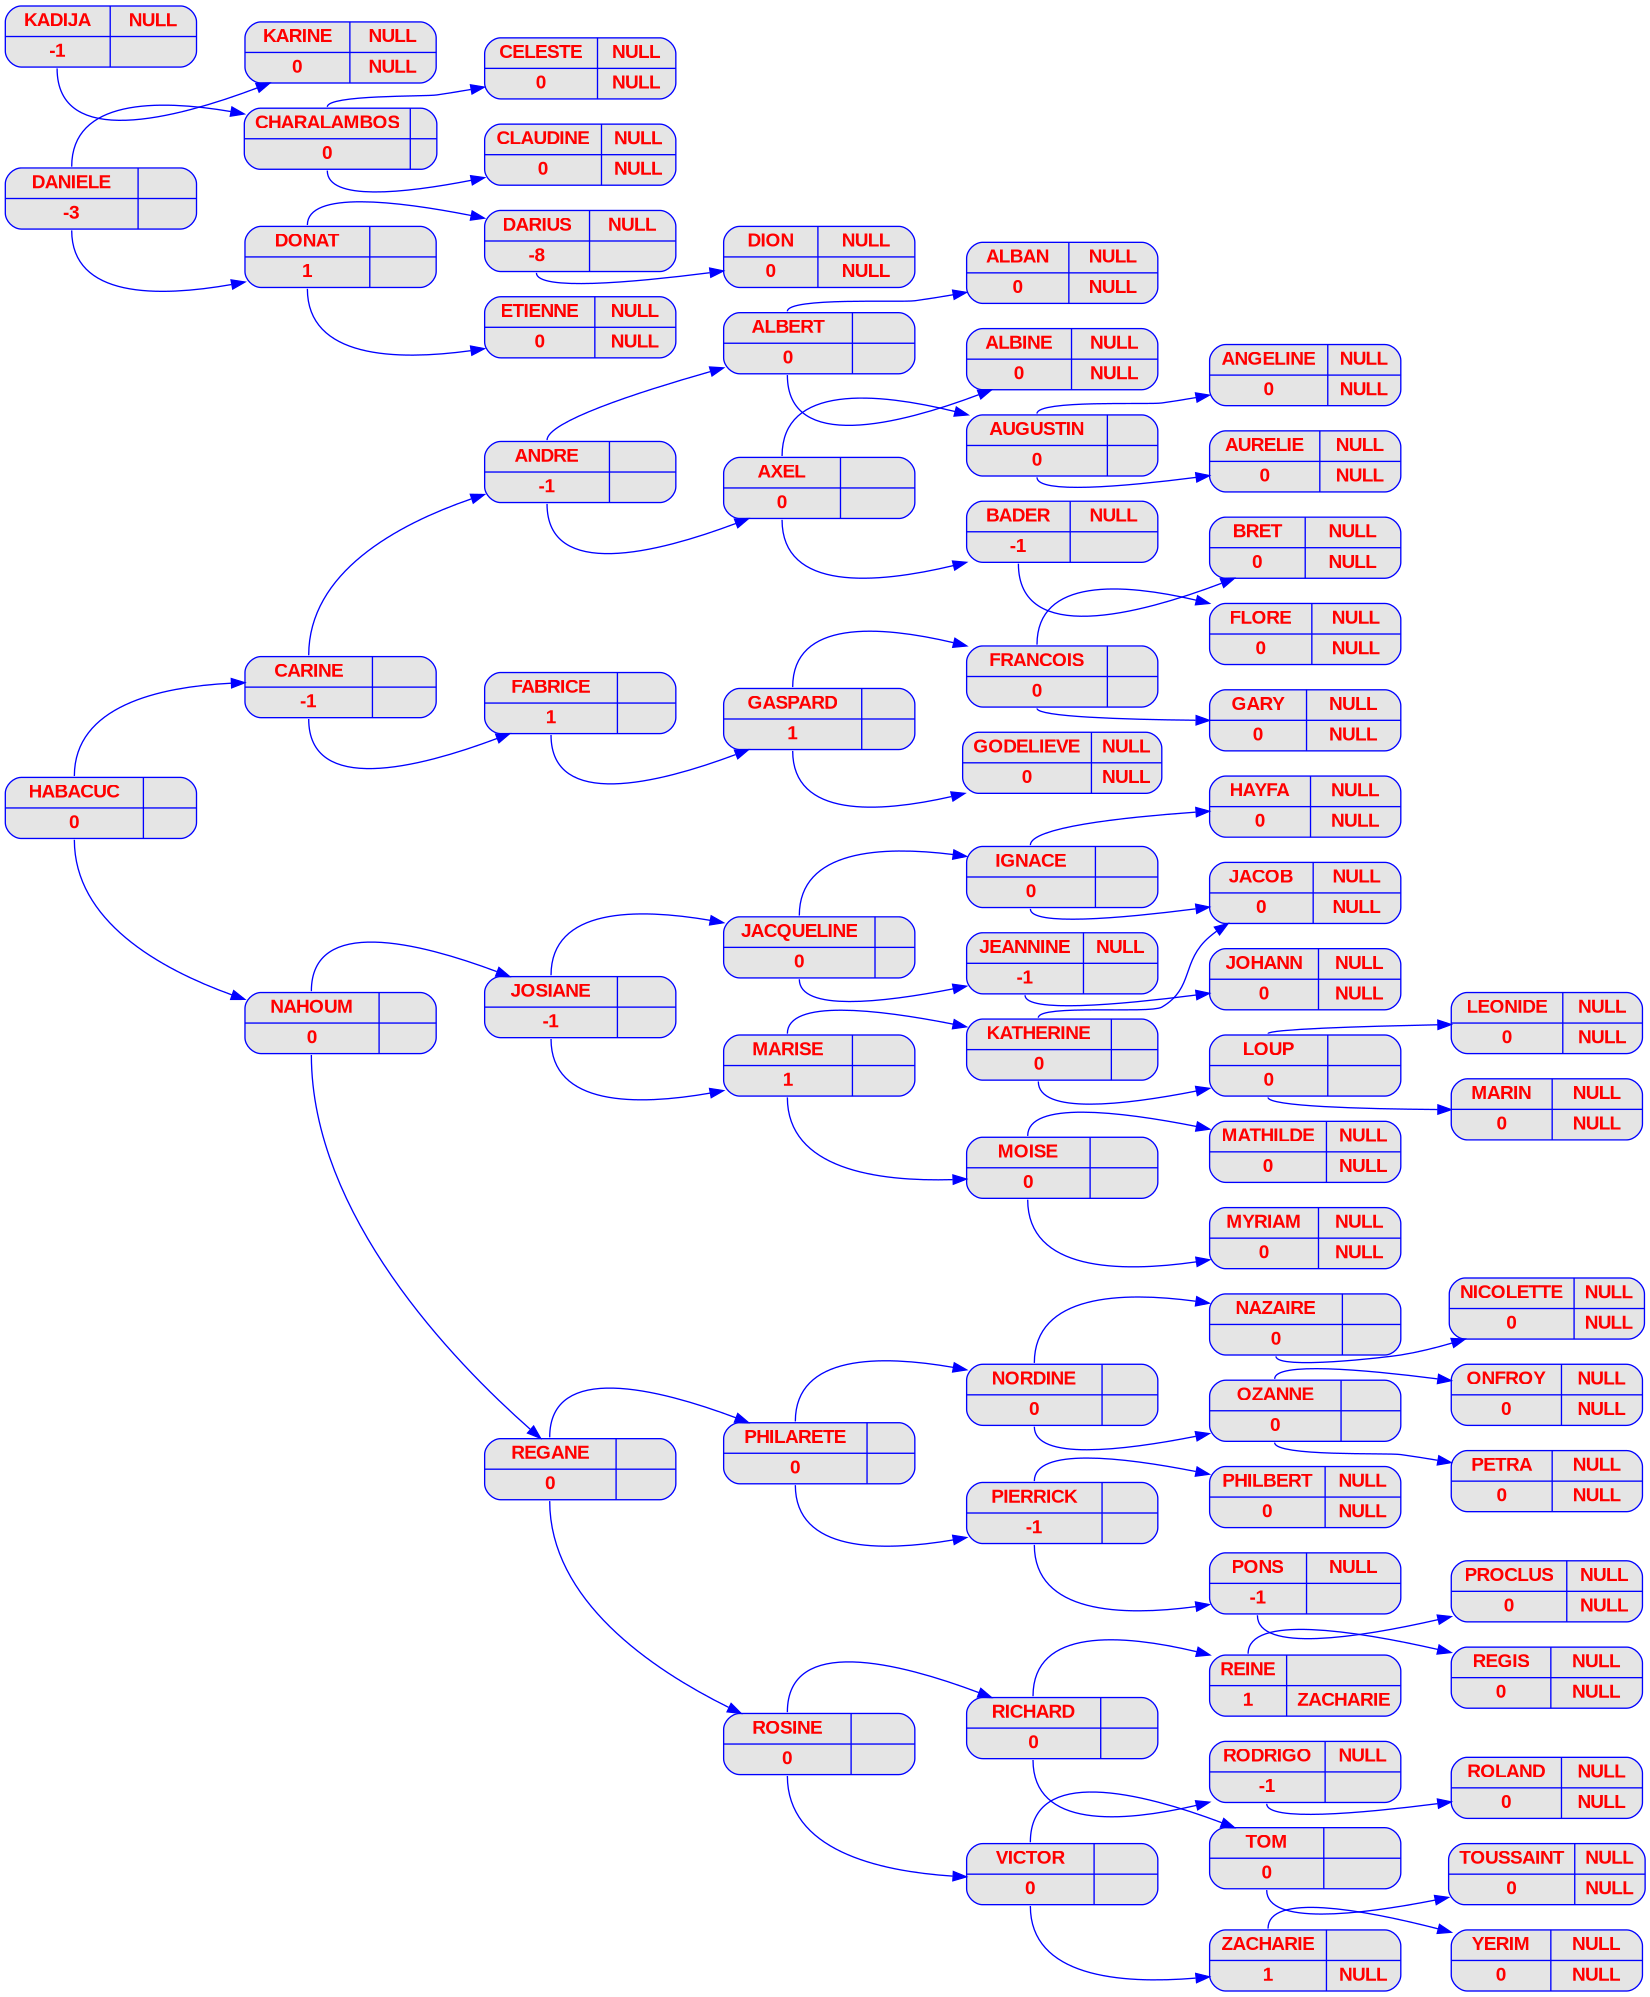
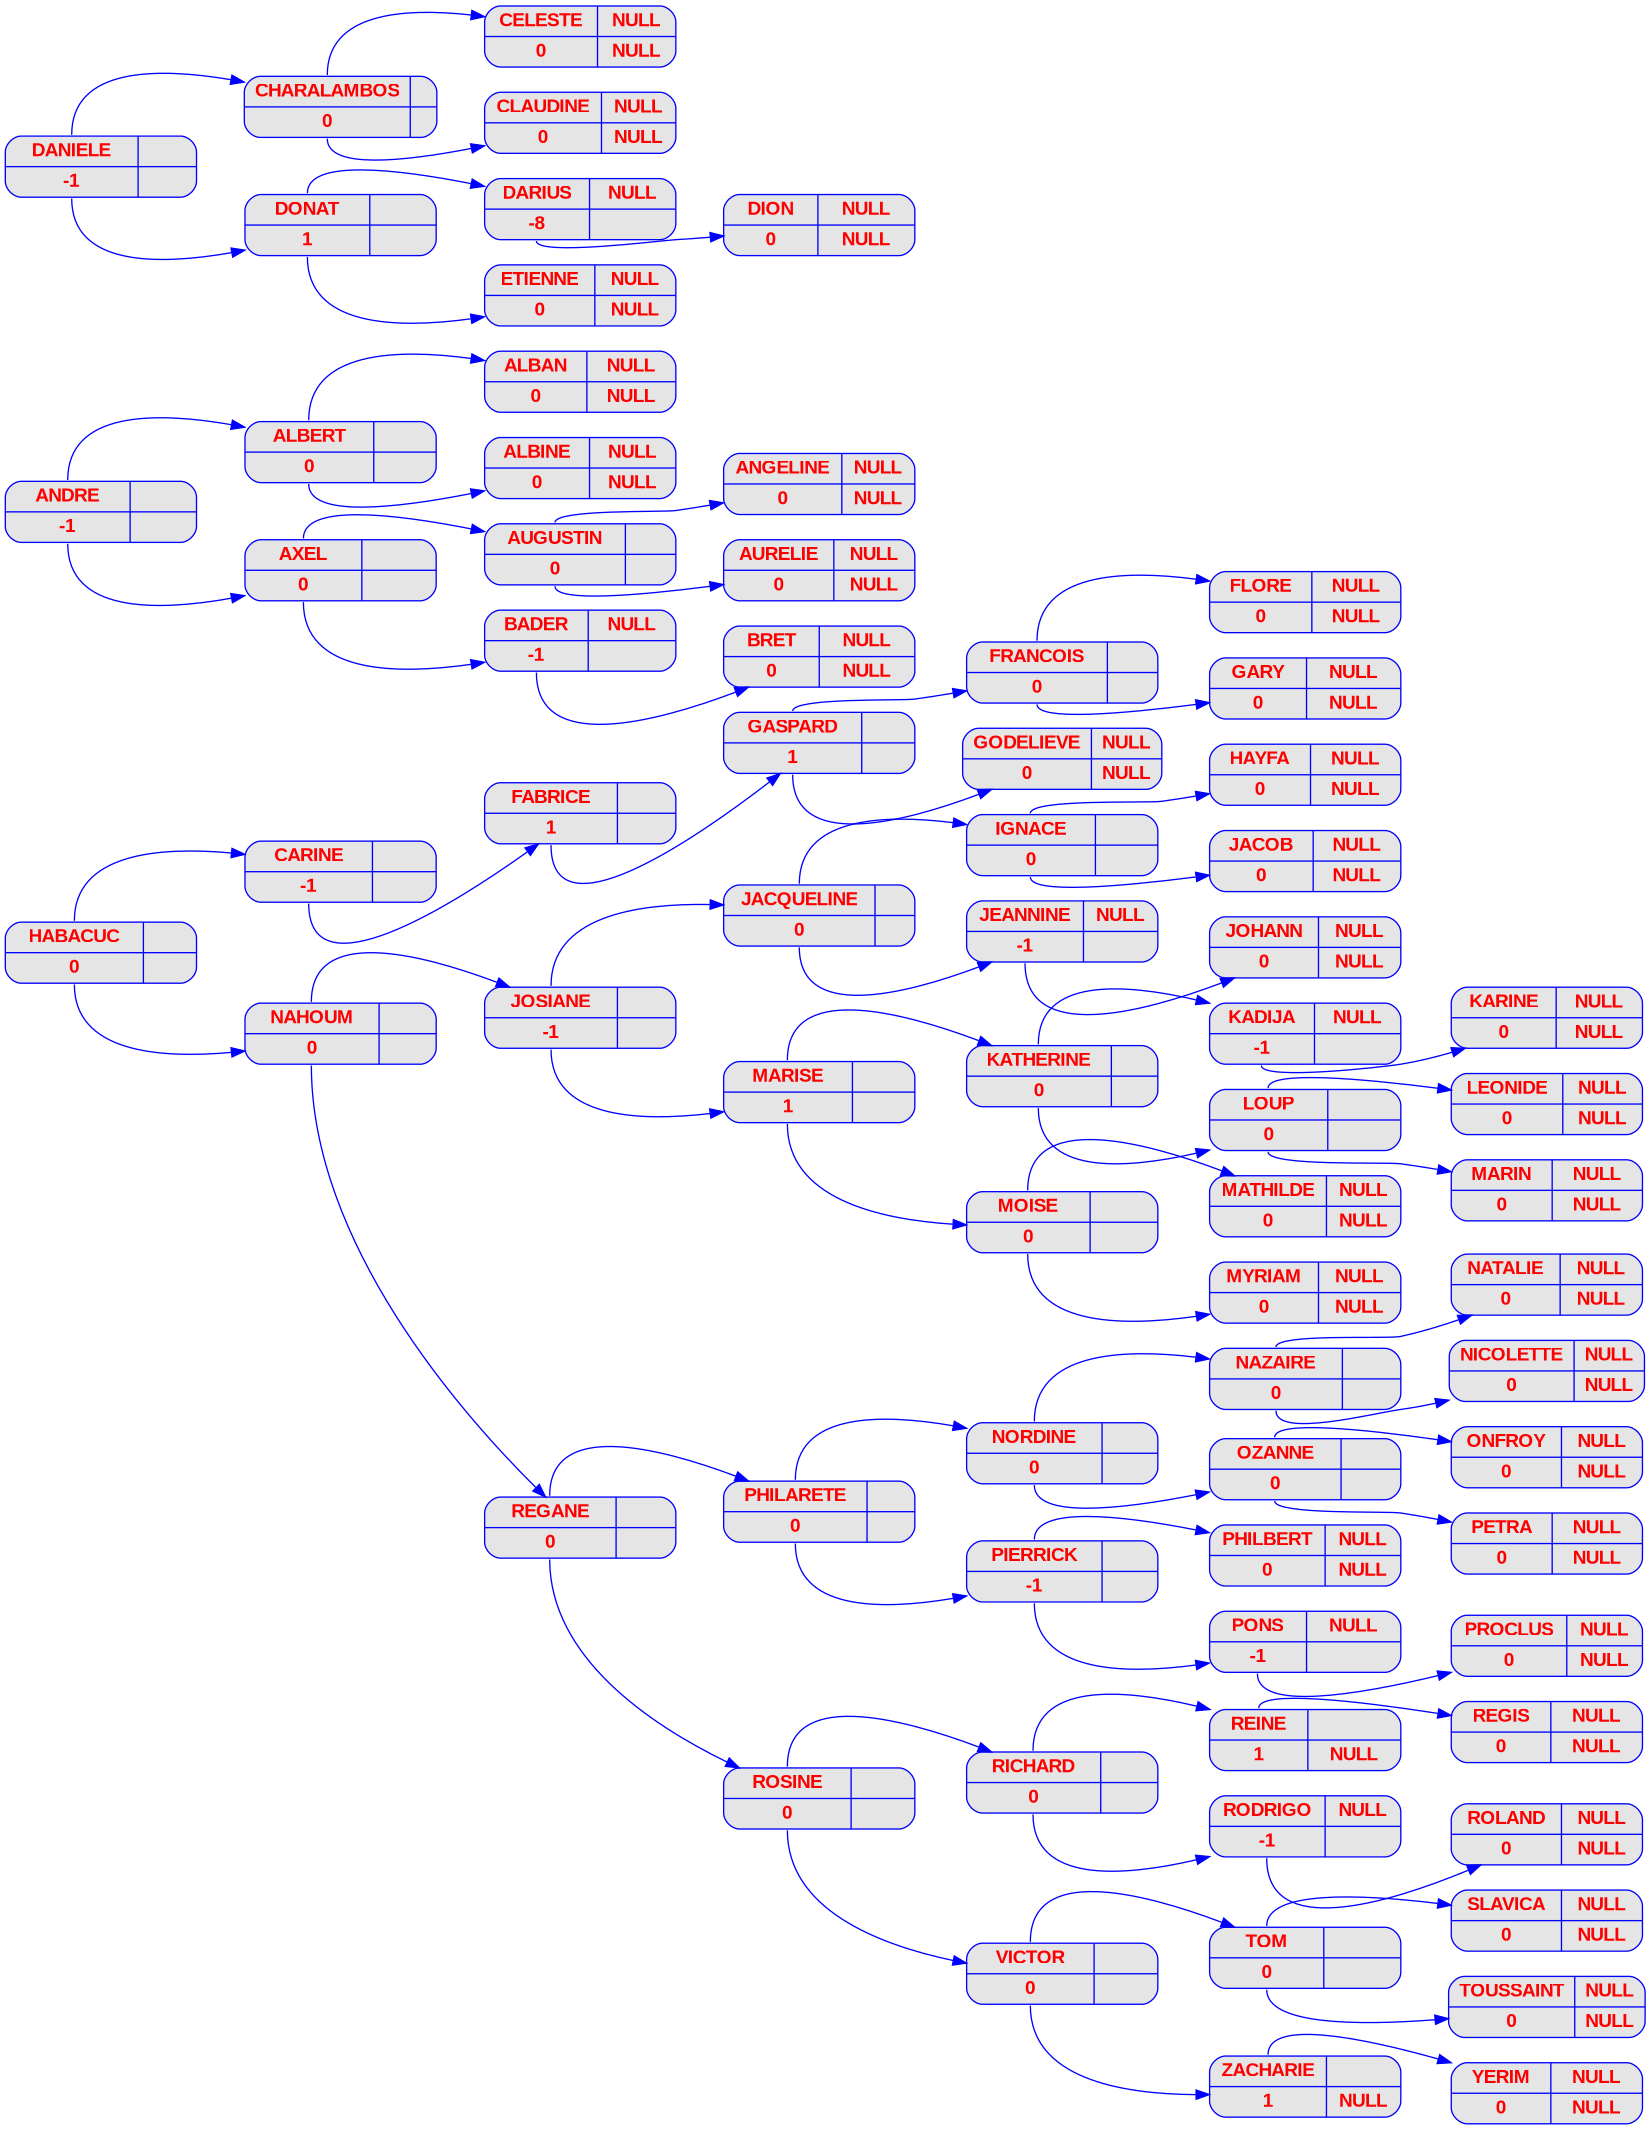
node "DANIELE": text "-3" -> "-1"
edge "CARINE" -> "ANDRE": removed
edge "KATHERINE" -> "JACOB": now "KATHERINE" -> "KADIJA"
node "NATALIE": added
node "REINE": text "ZACHARIE" -> "NULL"
node "SLAVICA": added
